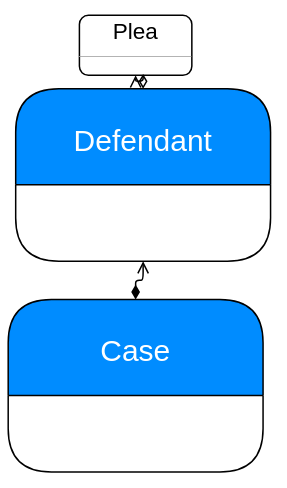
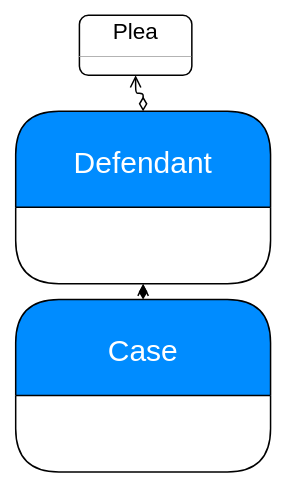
node "Defendant": moved (143, 175) -> (143, 198)
node "Case": moved (135, 386) -> (143, 386)
